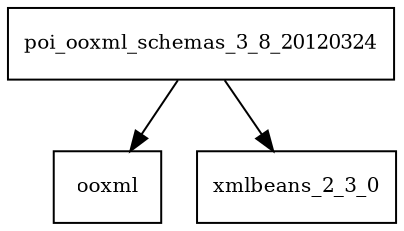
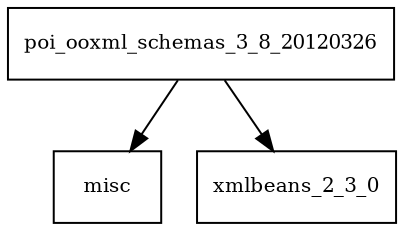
node "poi_ooxml_schemas_3_8_20120324": label "poi_ooxml_schemas_3_8_20120324" -> "poi_ooxml_schemas_3_8_20120326"
node "ooxml": label "ooxml" -> "misc"
